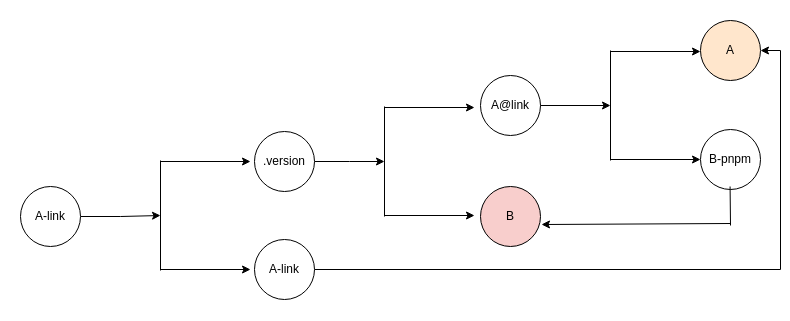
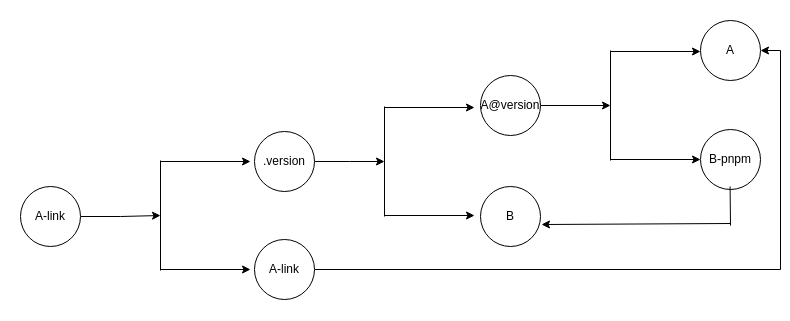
node "A": fillcolor #ffe6cc -> #ffffff
node "A@link": label "A@link" -> "A@version"
node "B": fillcolor #f8cecc -> #ffffff
